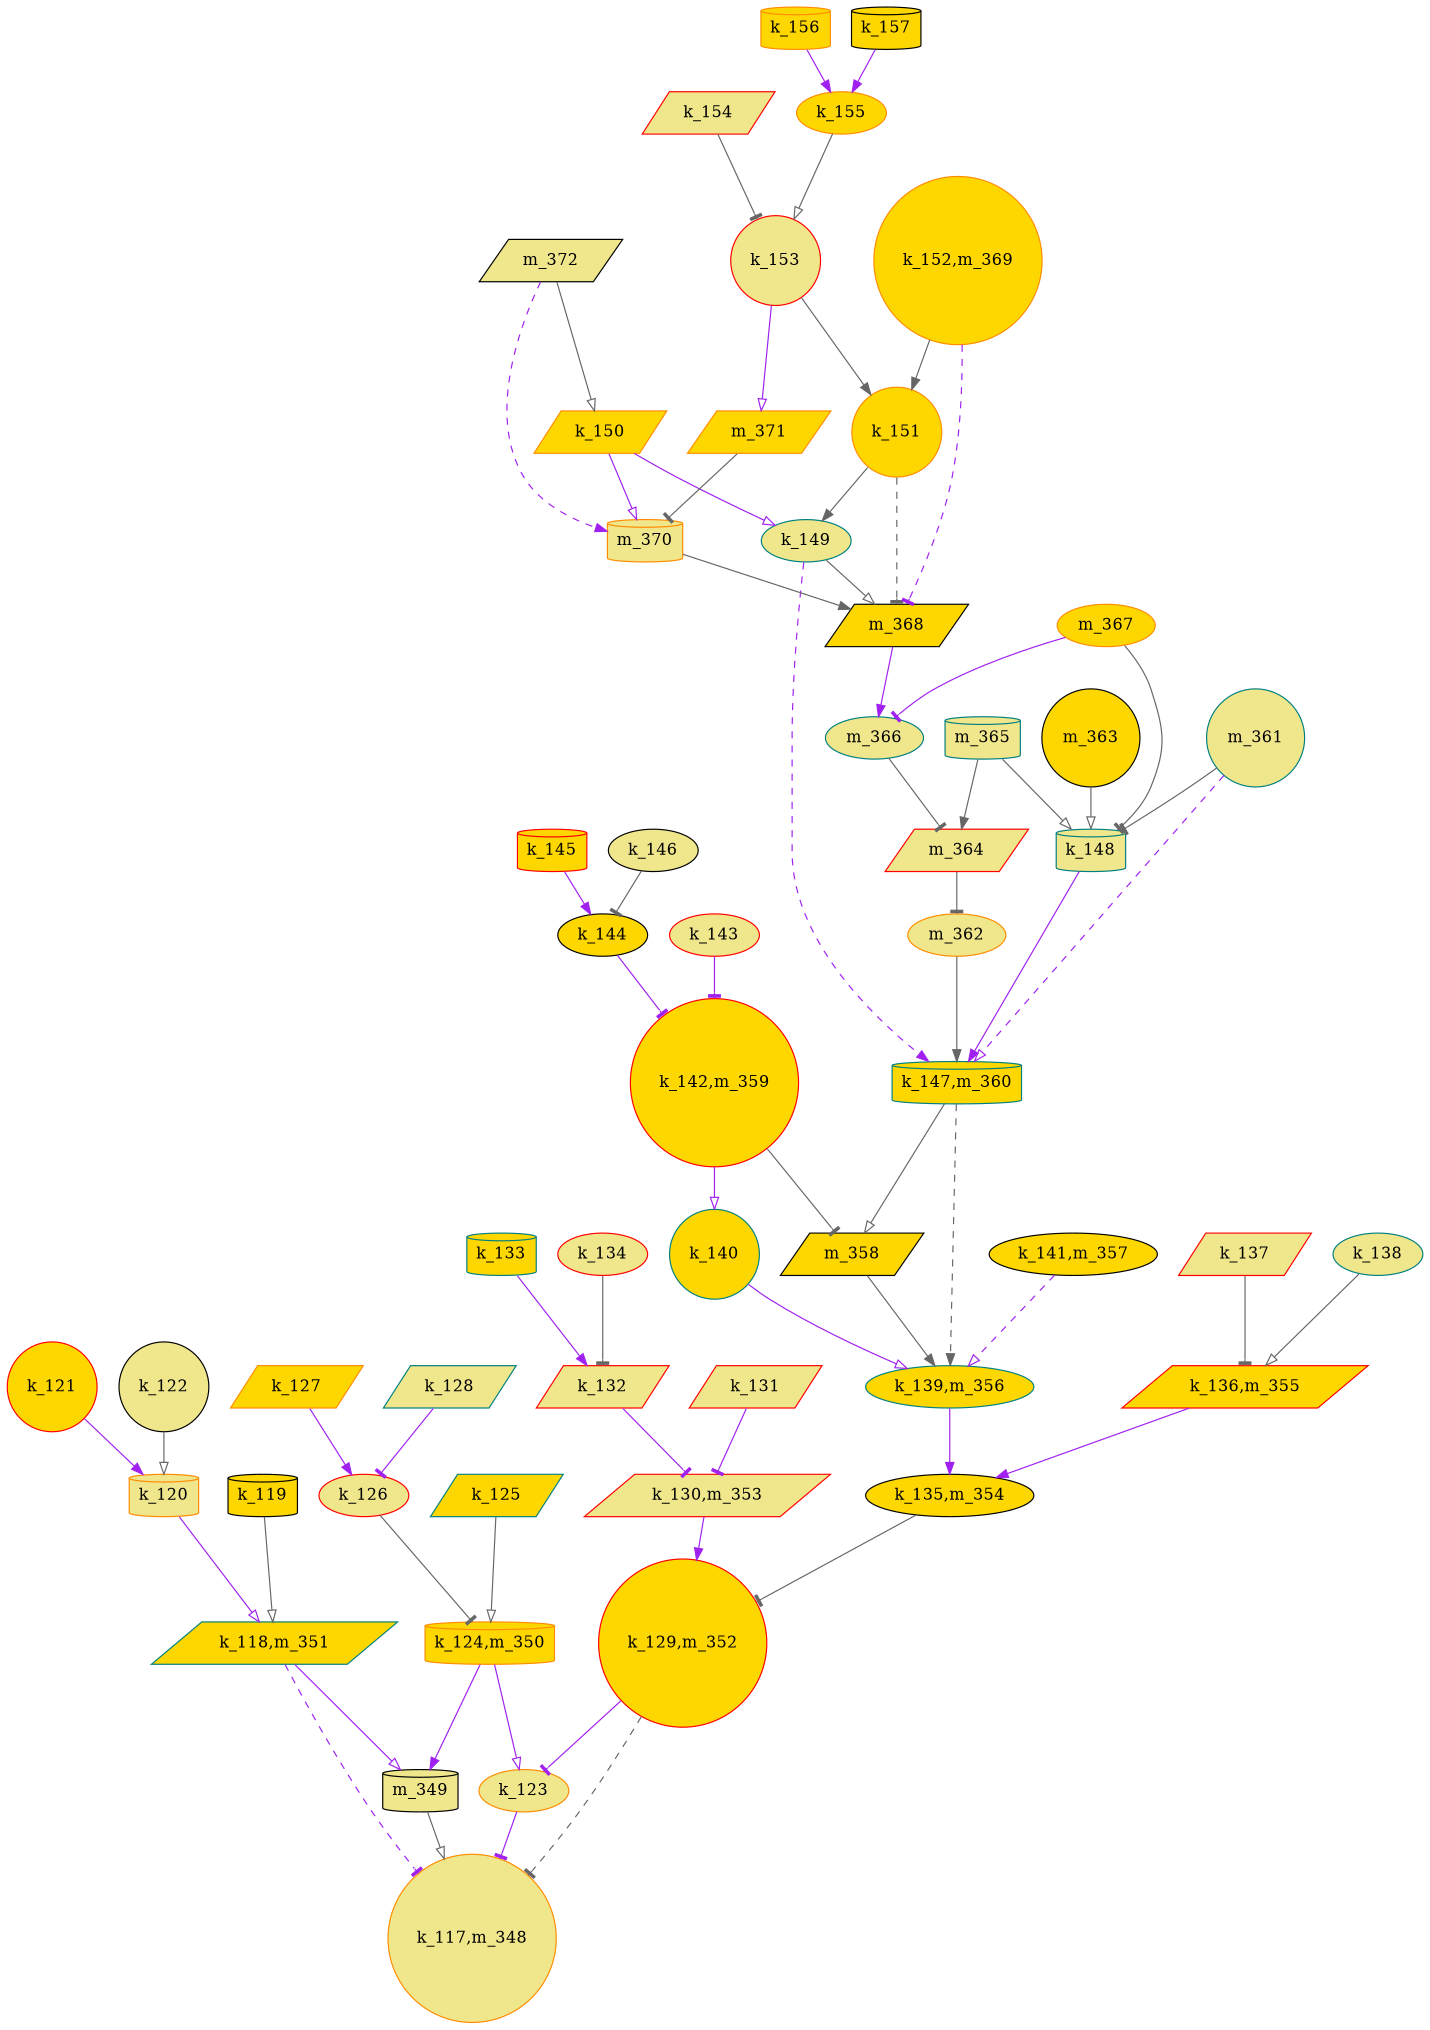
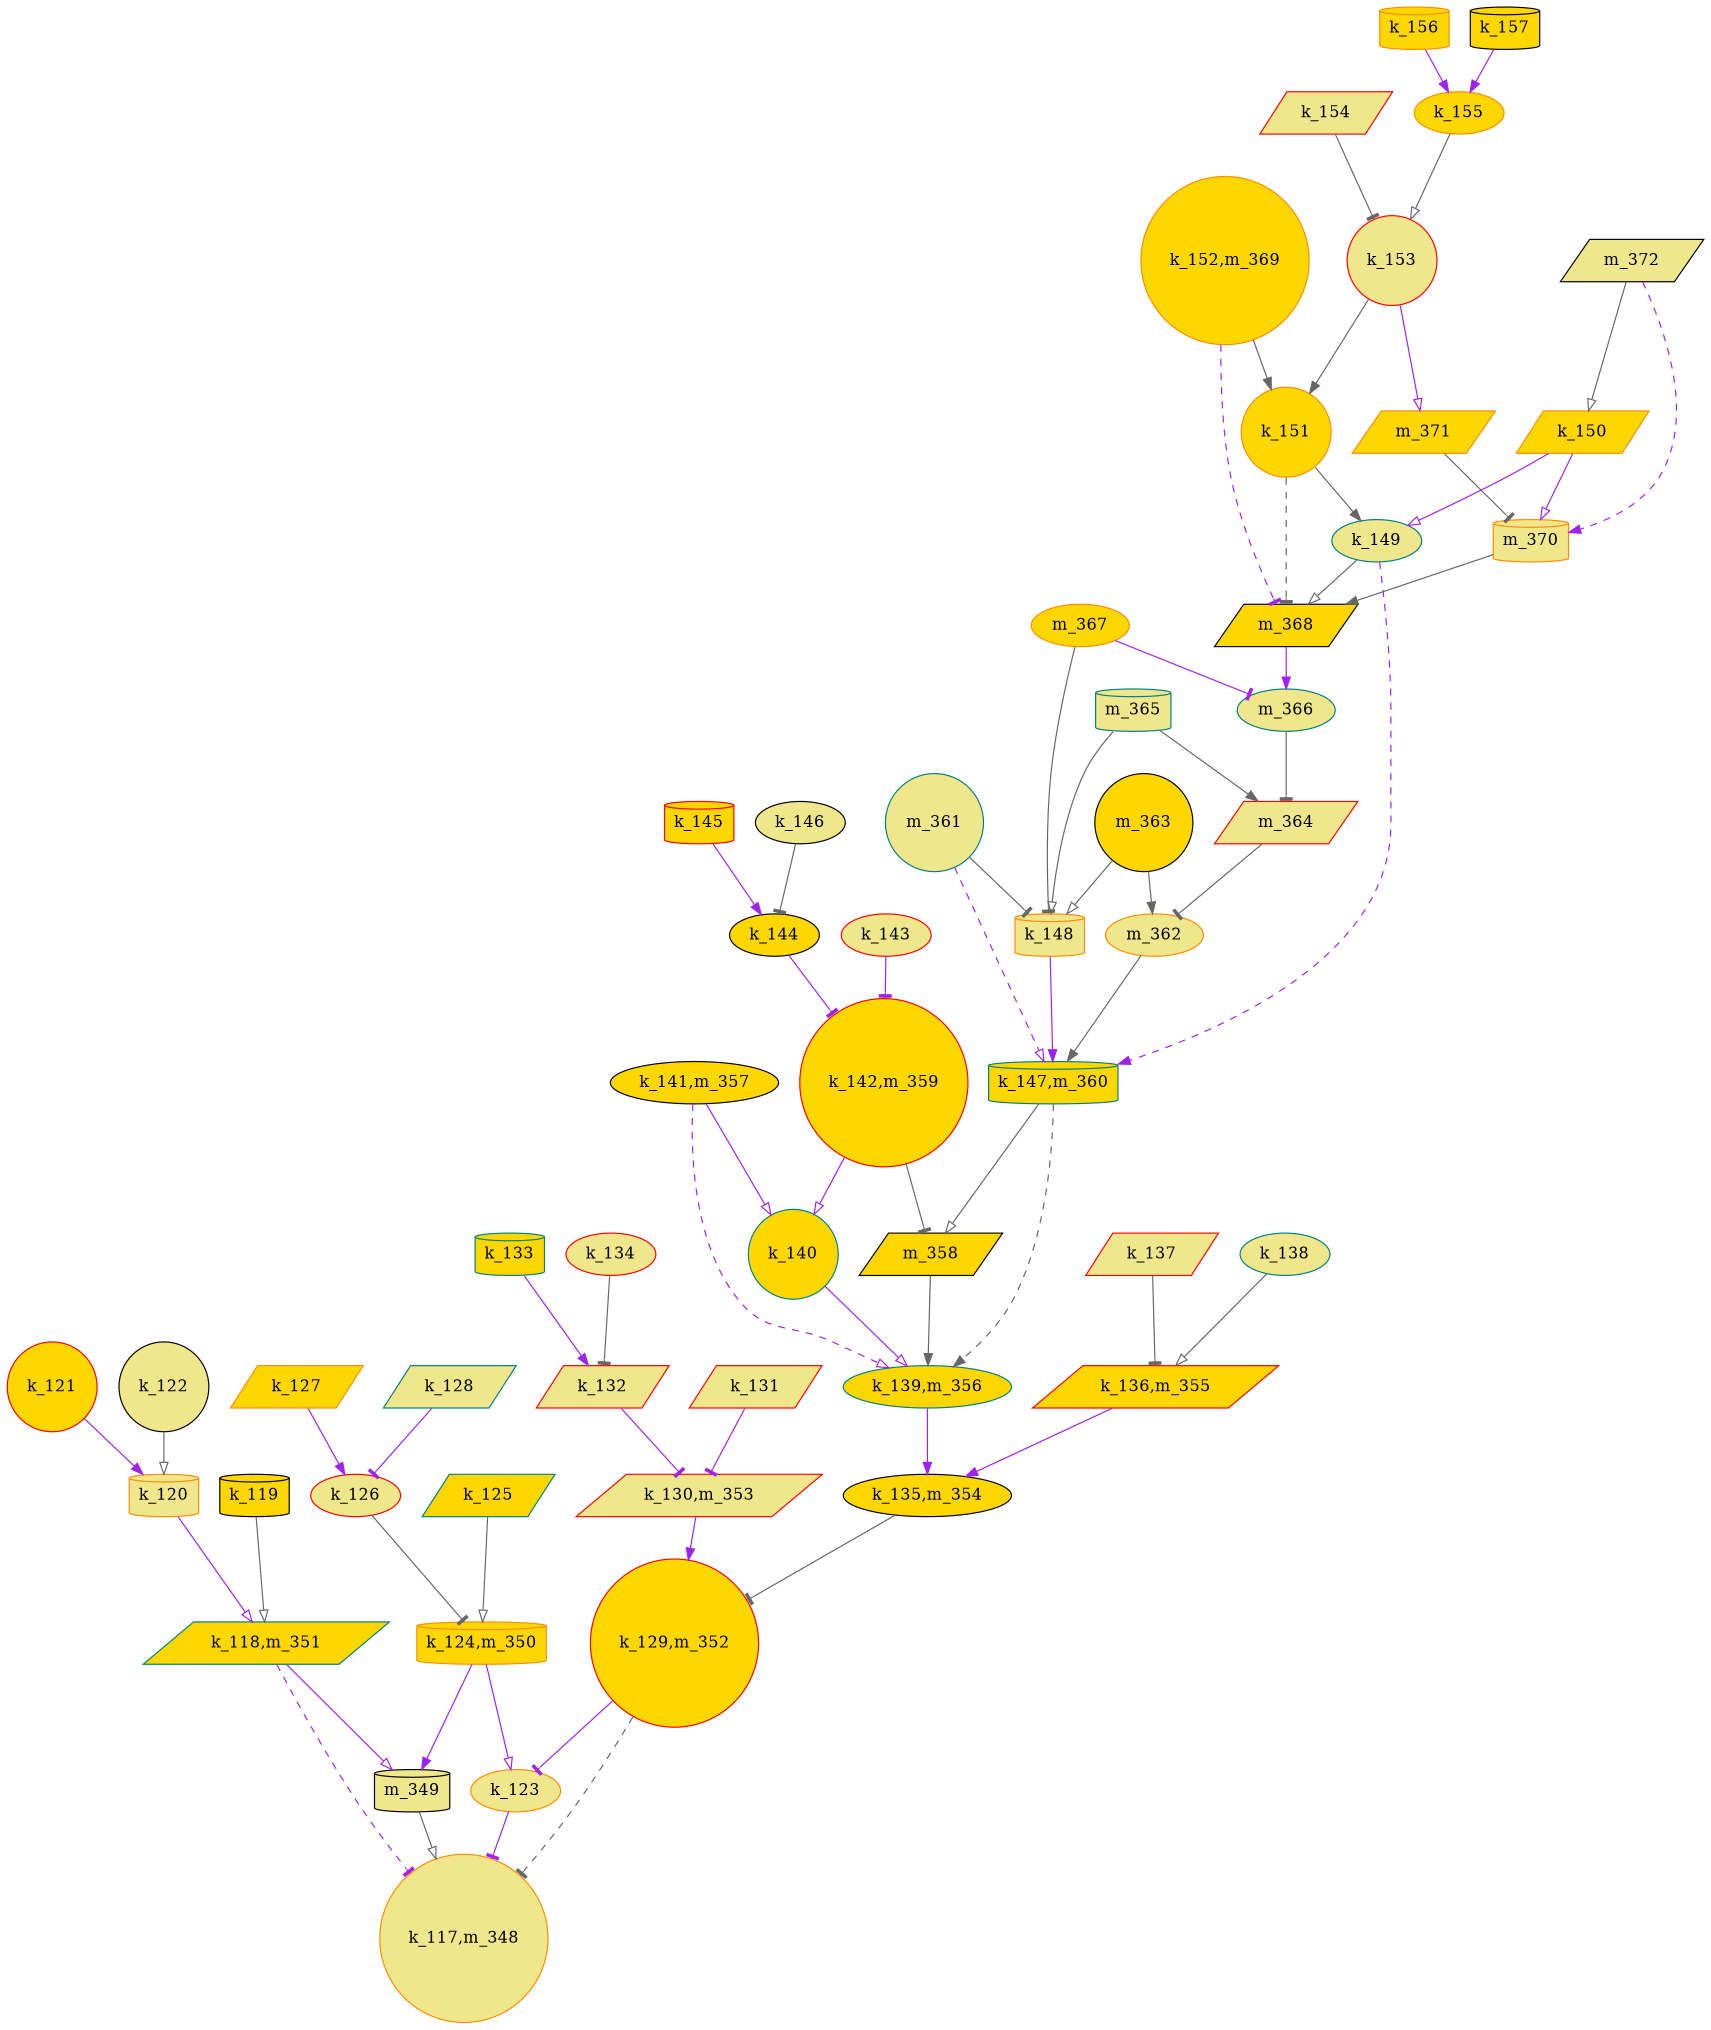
node "k_148": color teal -> darkorange
edge "m_363" -> "m_362": added
edge "k_141,m_357" -> "k_140": added
